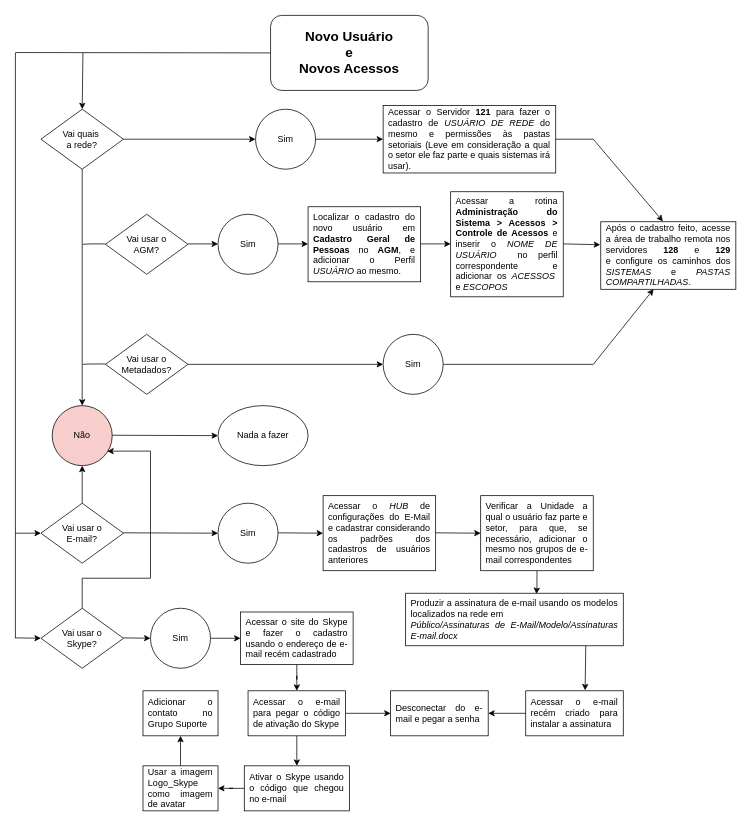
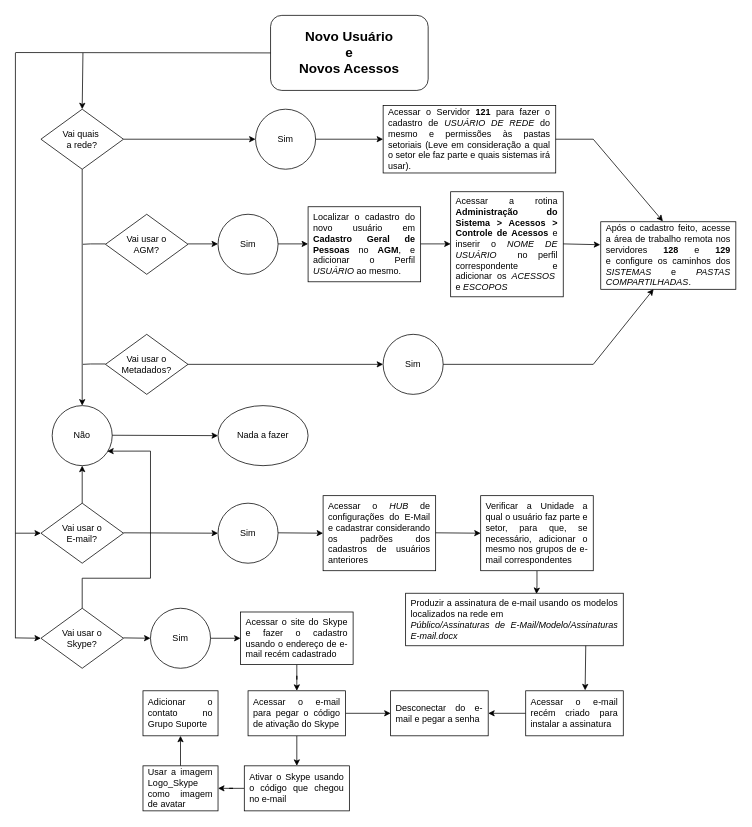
node "Não": fillcolor #f8cecc -> #ffffff
